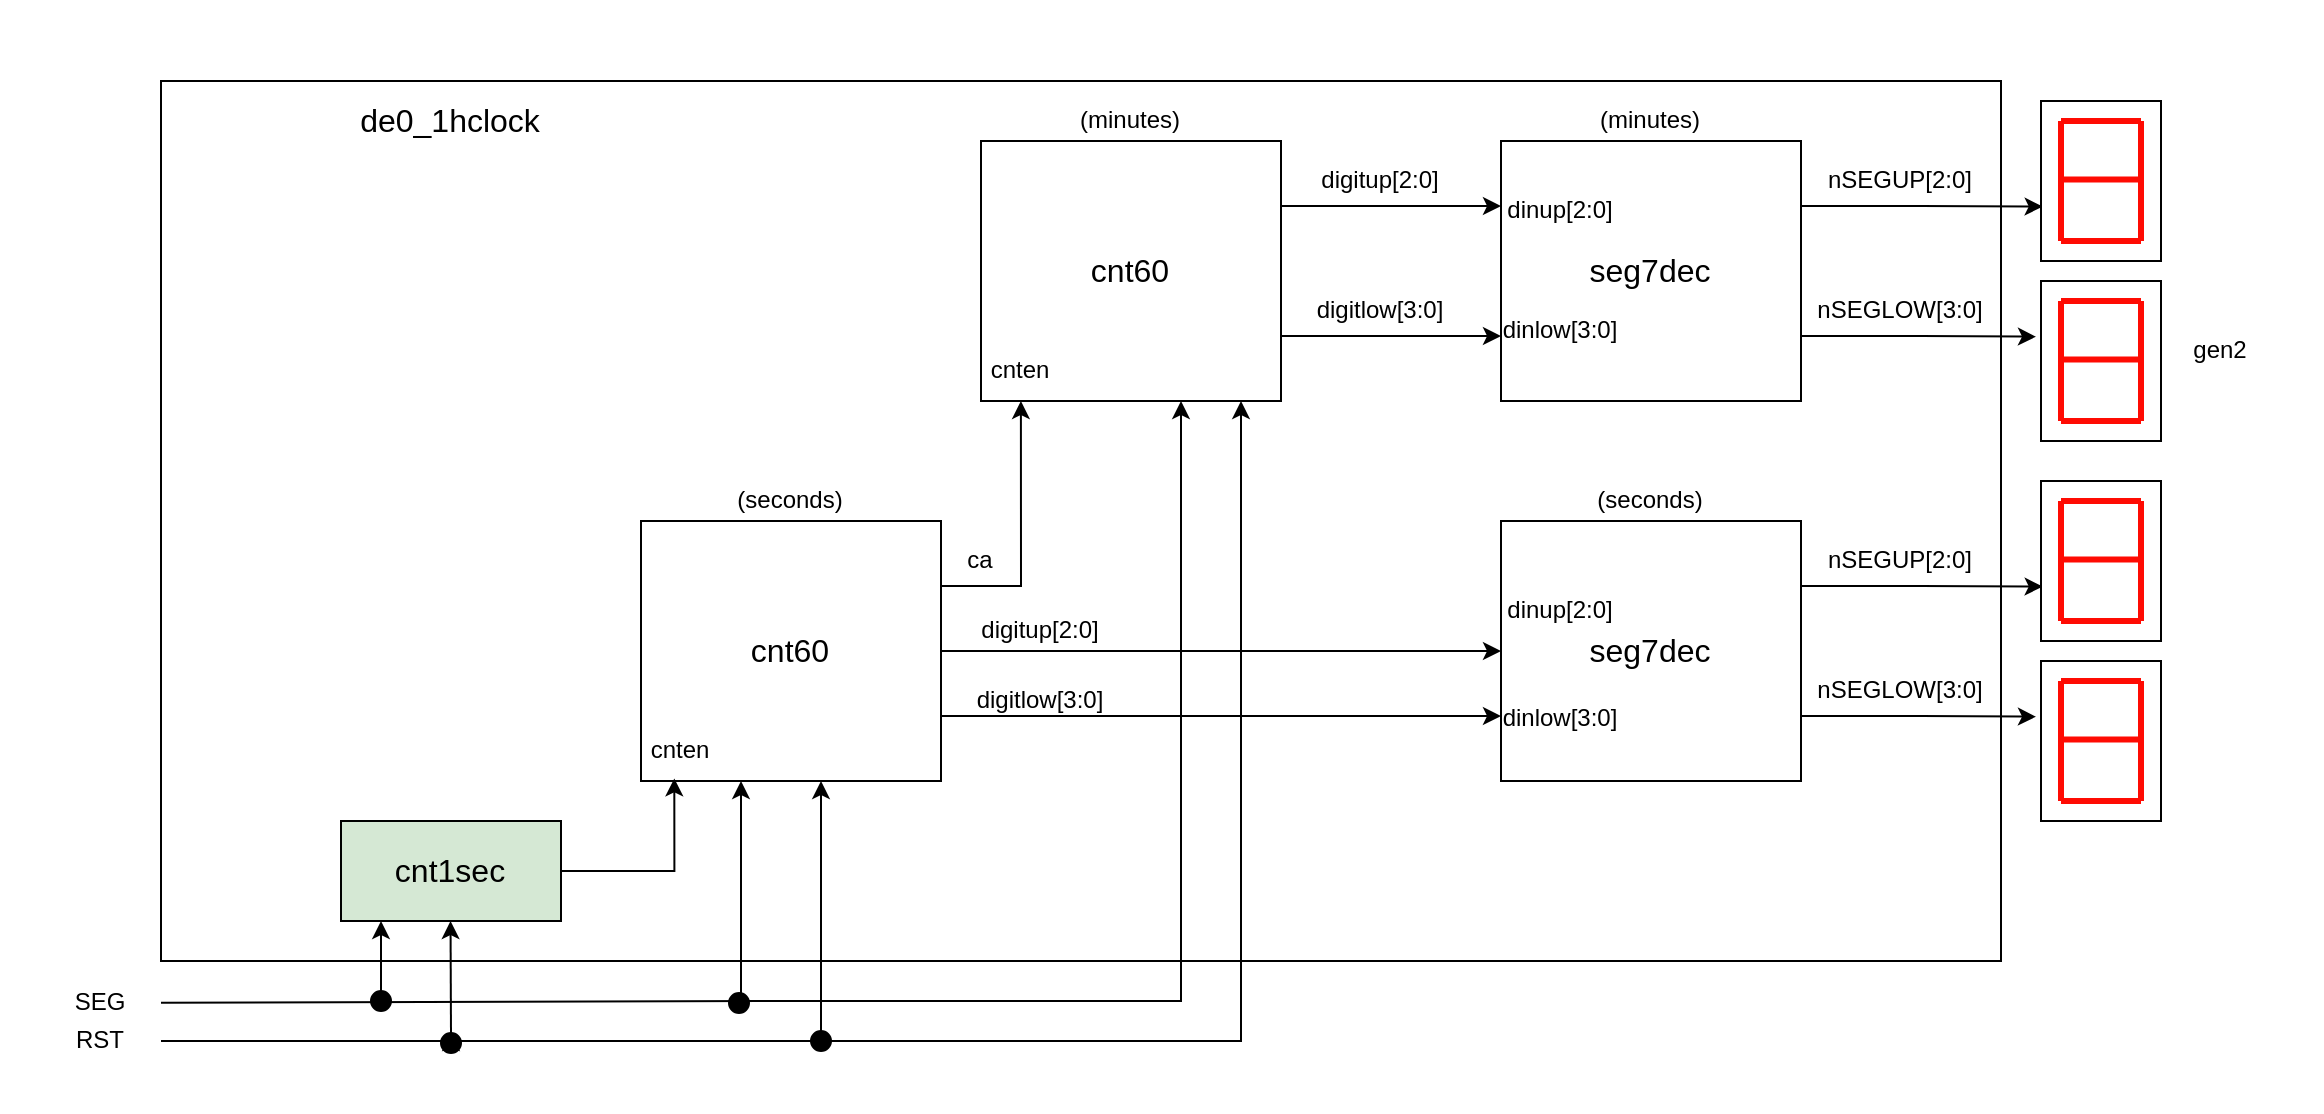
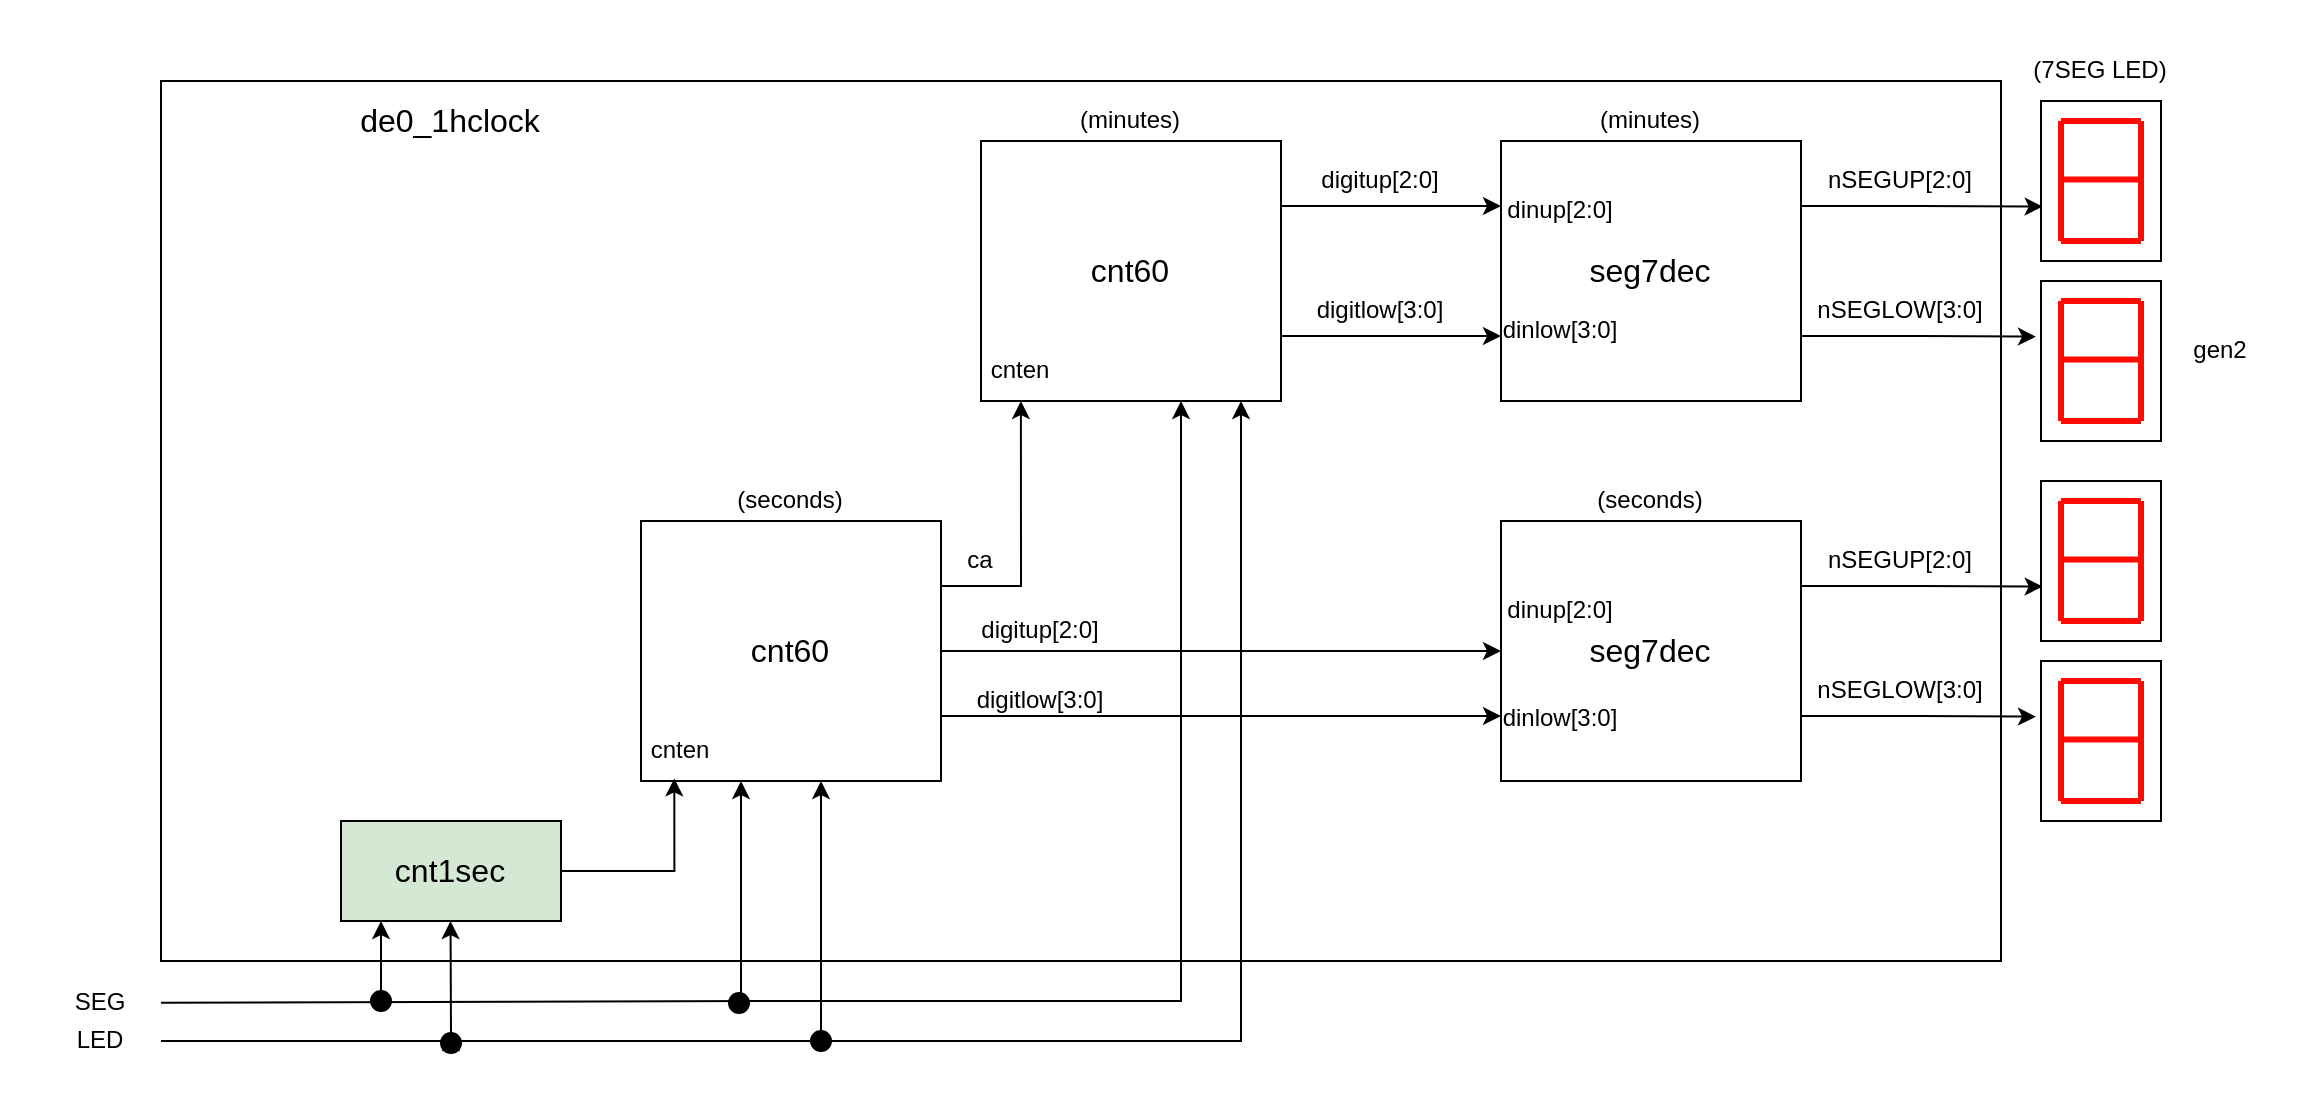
node "(7SEG LED)": added
node "RST": label "RST" -> "LED"
